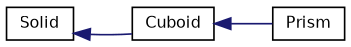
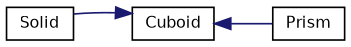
edge "Cuboid" -> "Solid": reversed
